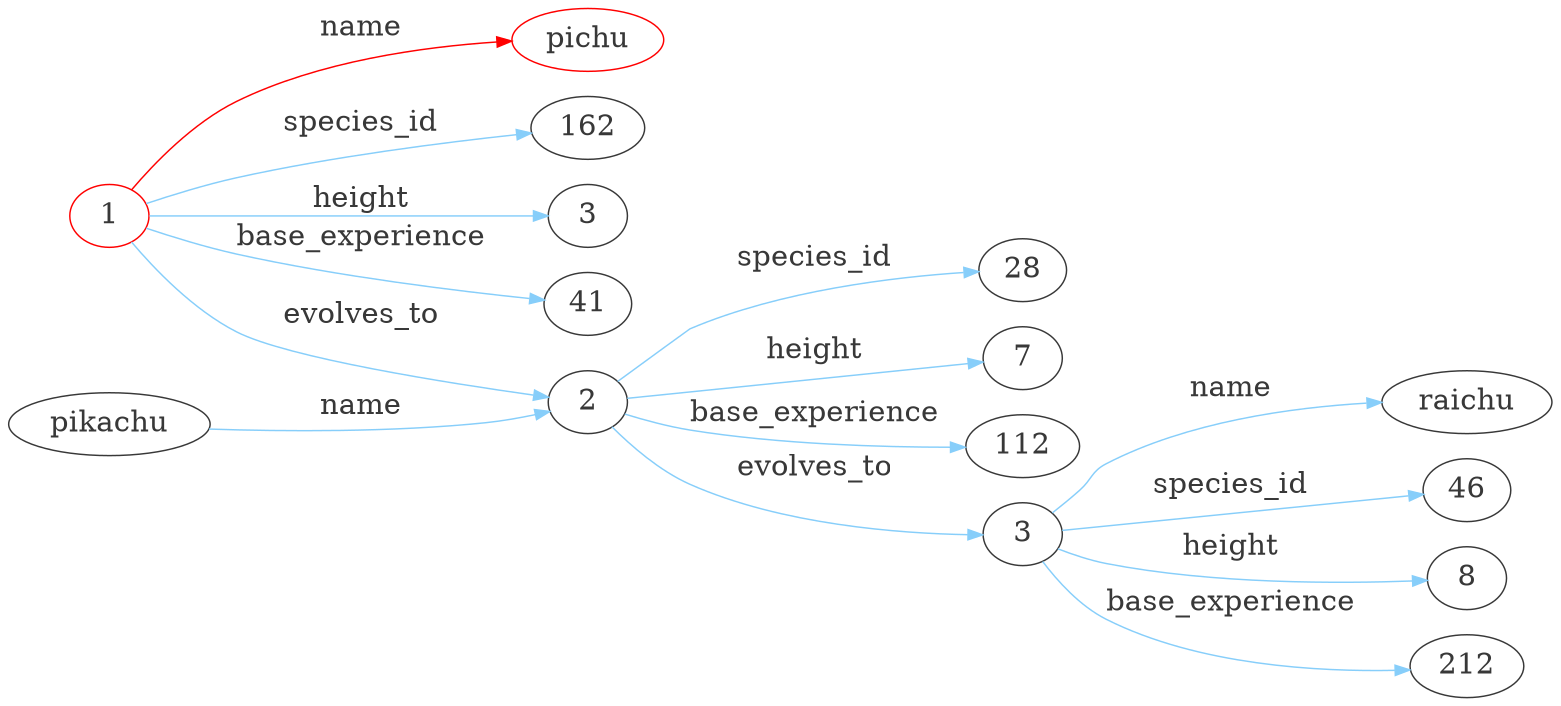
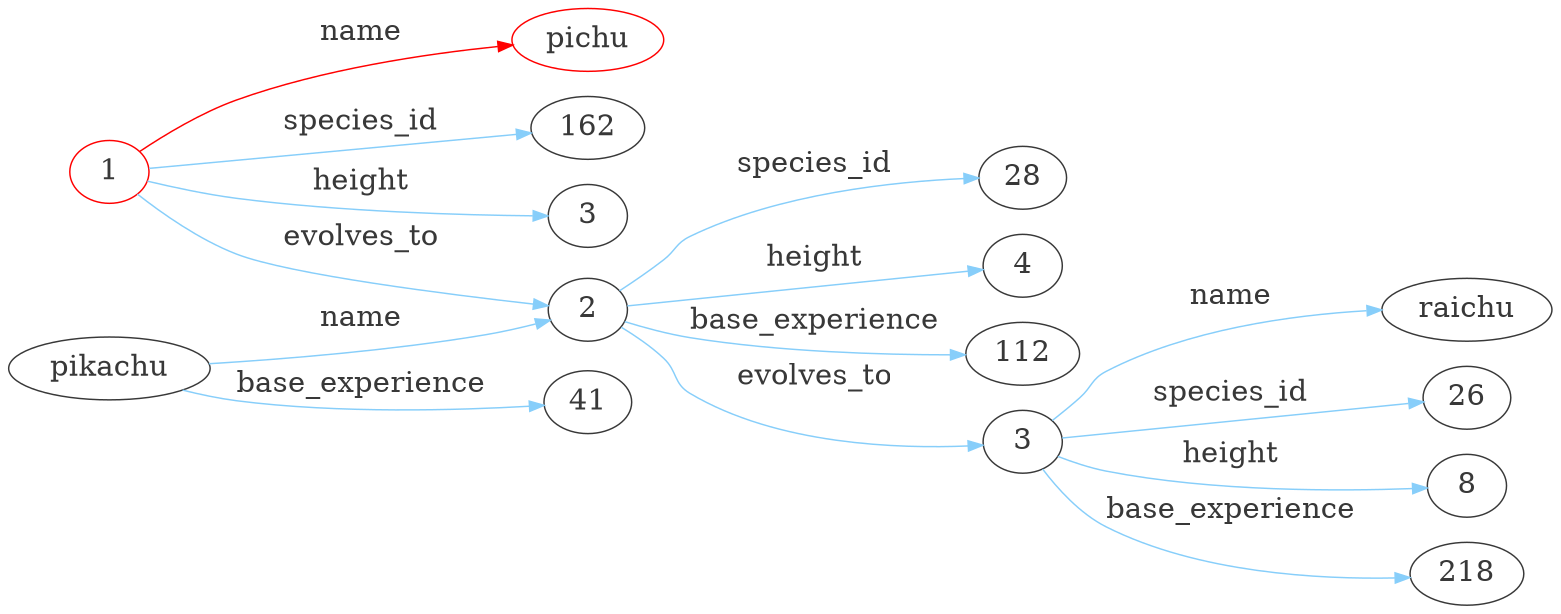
edge "1" -> "41": now "pikachu" -> "41"
node "7": label "7" -> "4"
node "46": label "46" -> "26"
node "212": label "212" -> "218"
